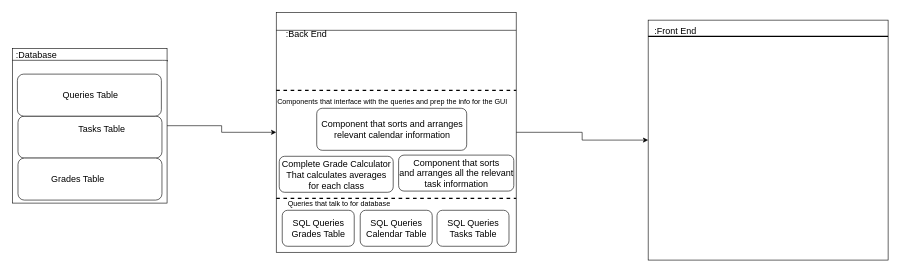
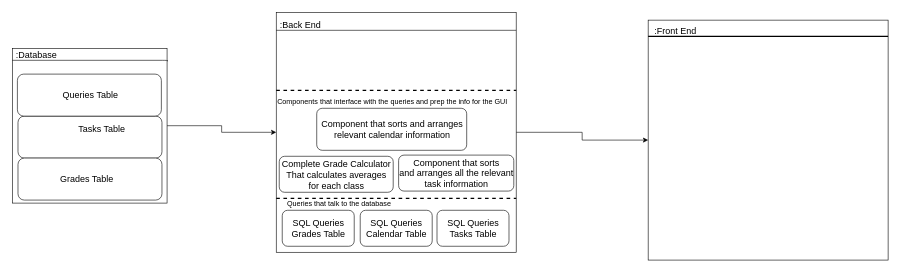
node ":Back End": moved (306, 33) -> (300, 24)
node "Grades Table": moved (77, 179) -> (86, 179)
node "Queries that talk to for database": label "Queries that talk to for database" -> "Queries that talk to the database"
